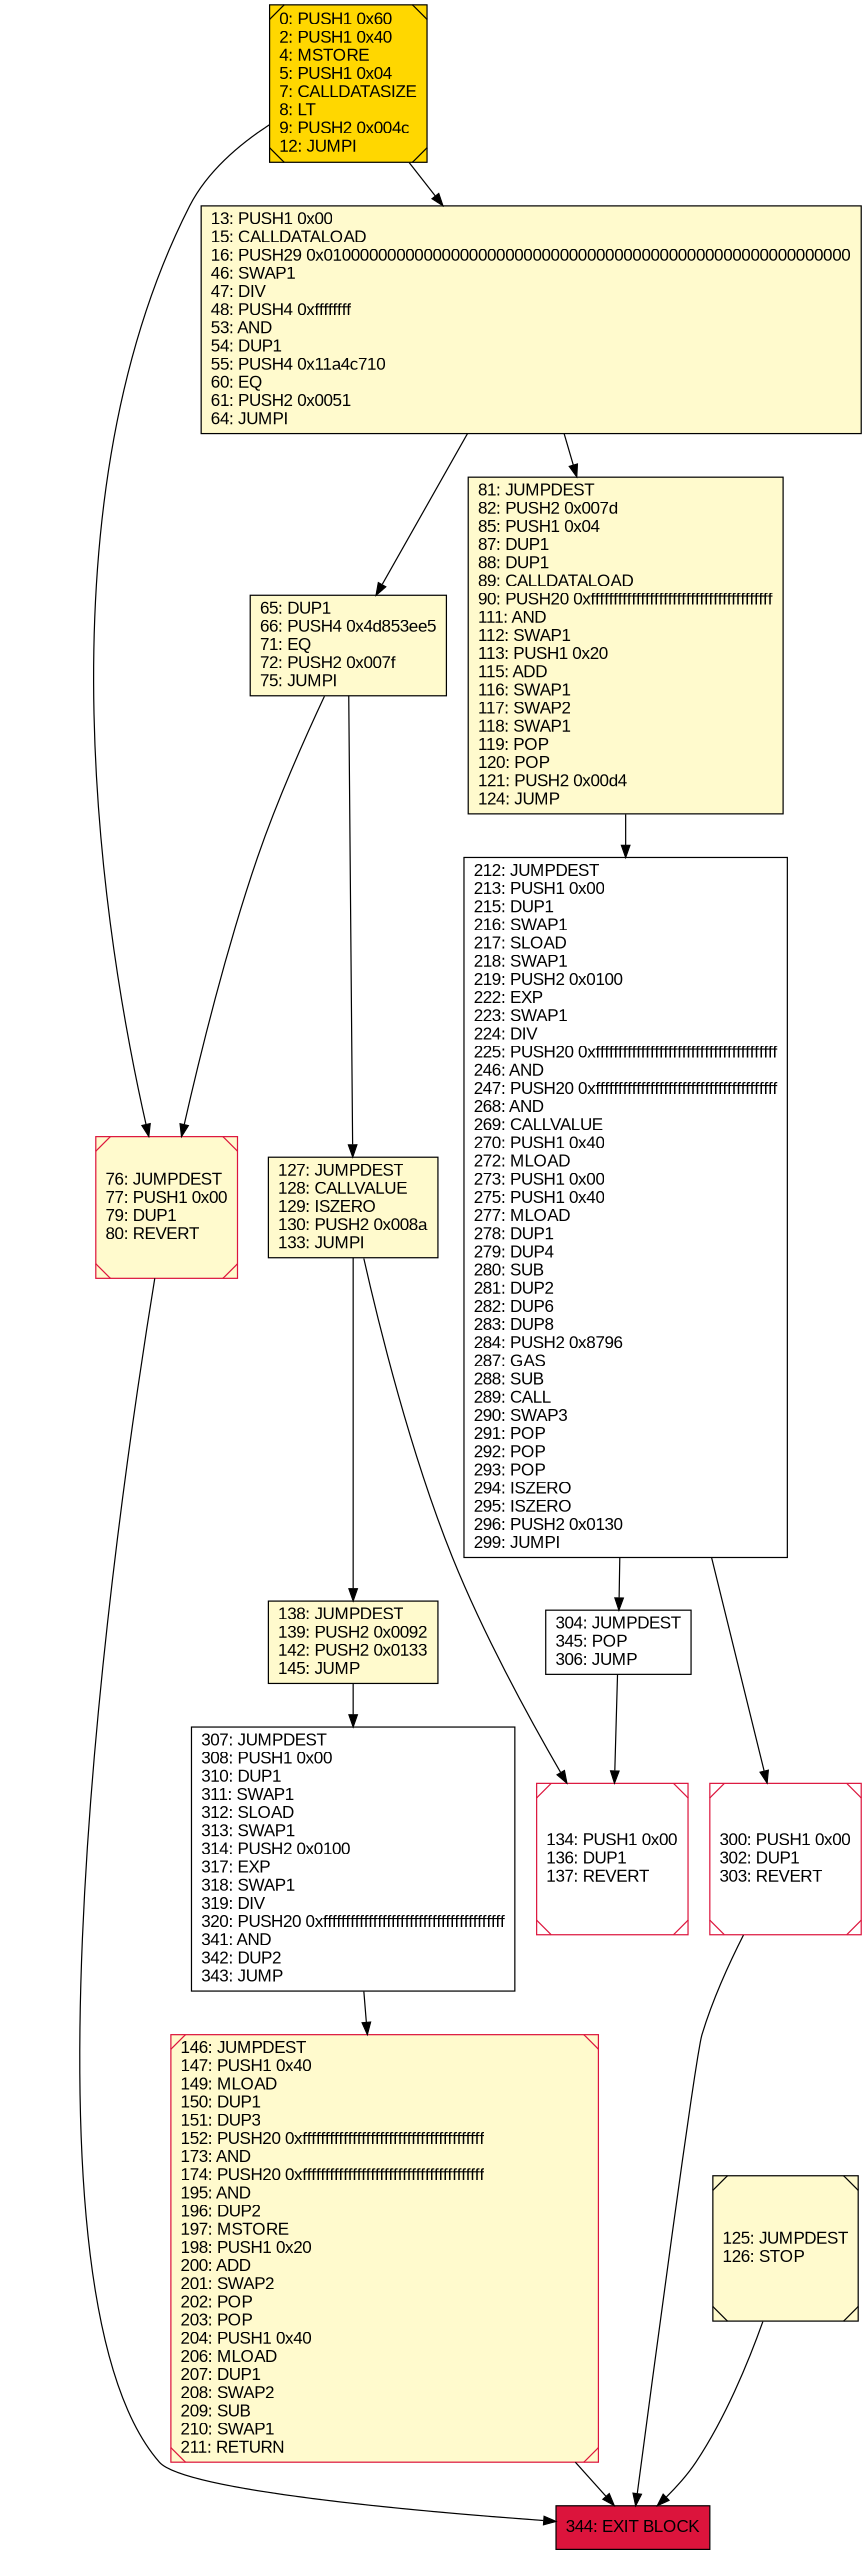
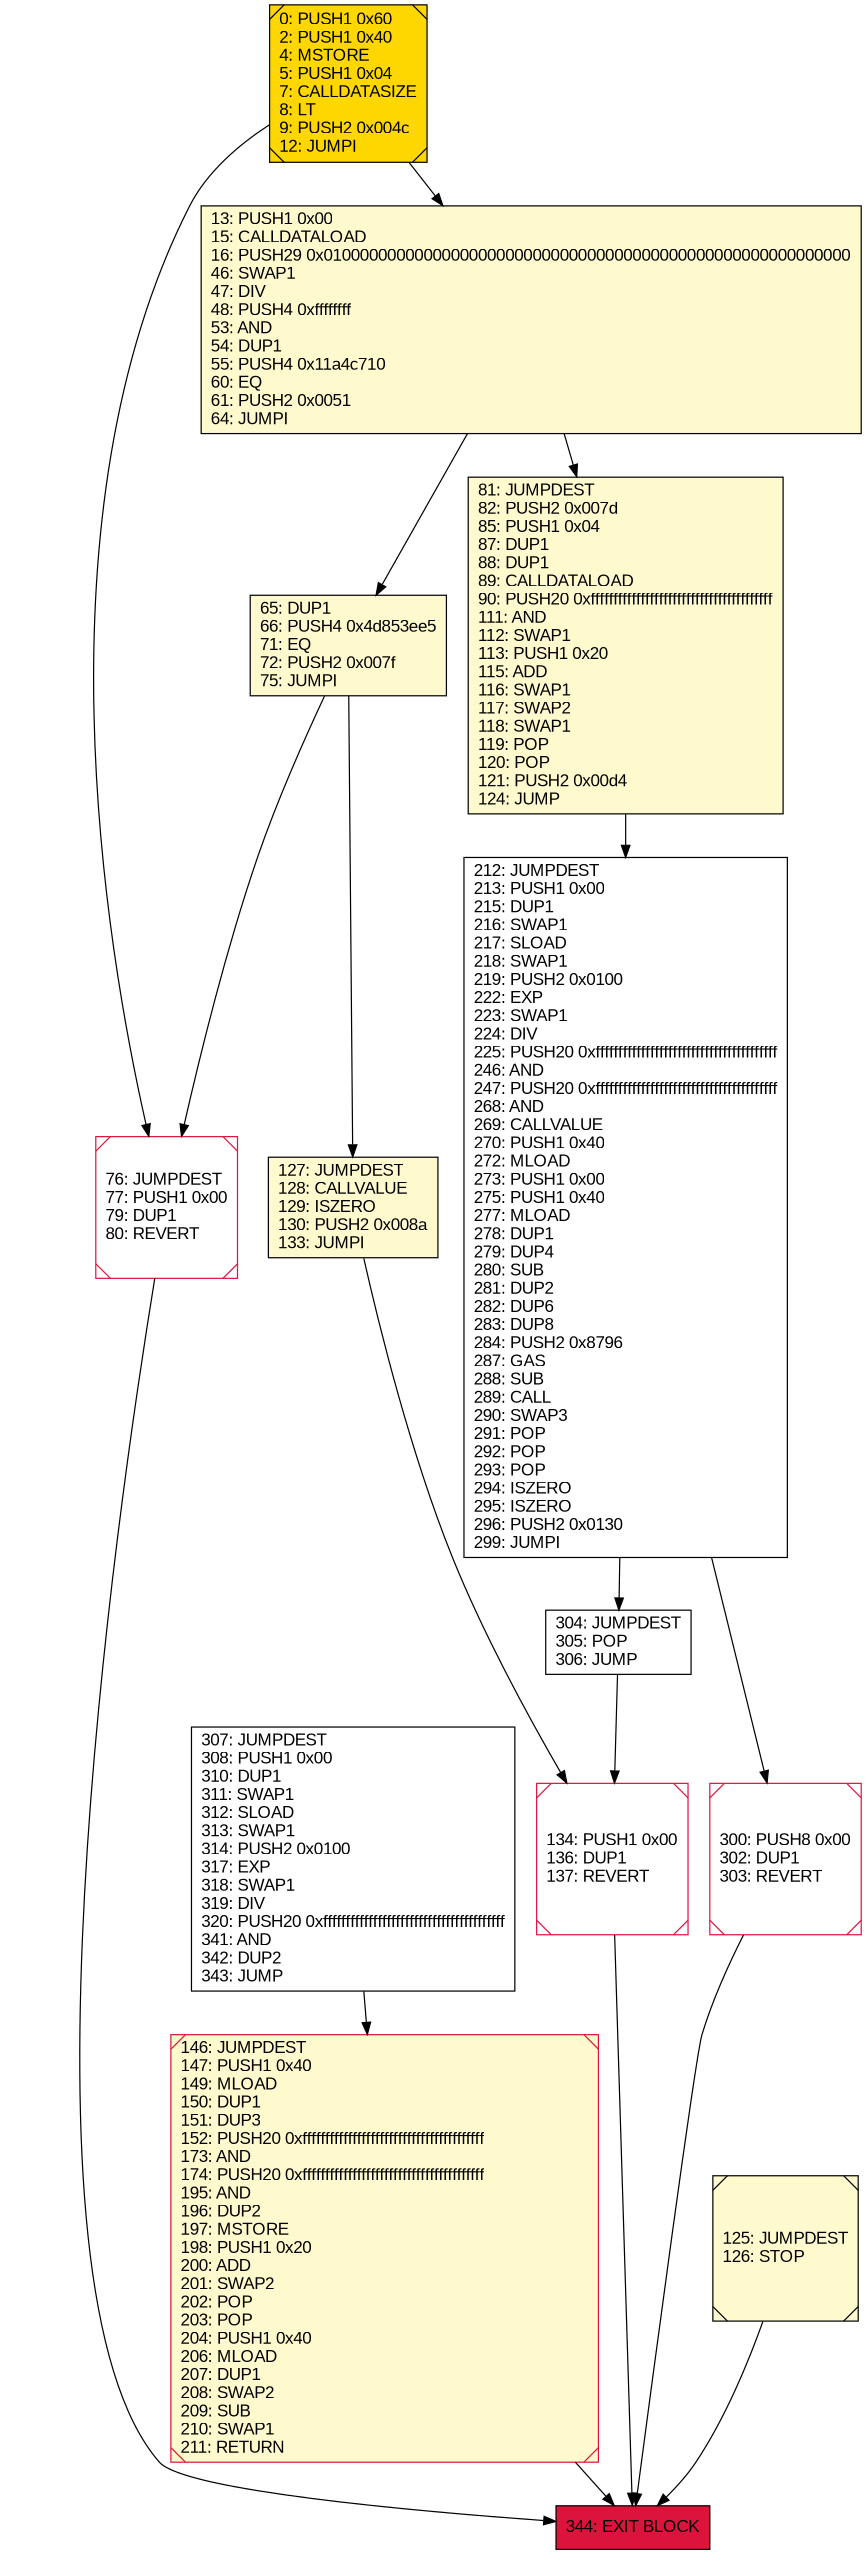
node "76: JUMPDEST 77: PUSH1 0x00 79: DUP1 80: REVERT": fillcolor lemonchiffon -> white
node "138: JUMPDEST 139: PUSH2 0x0092 142: PUSH2 0x0133 145: JUMP": removed
node "304: JUMPDEST 345: POP 306: JUMP": label "304: JUMPDEST 345: POP 306: JUMP" -> "304: JUMPDEST 305: POP 306: JUMP"
node "300: PUSH1 0x00 302: DUP1 303: REVERT": label "300: PUSH1 0x00 302: DUP1 303: REVERT" -> "300: PUSH8 0x00 302: DUP1 303: REVERT"
edge "134: PUSH1 0x00 136: DUP1 137: REVERT" -> "344: EXIT BLOCK": added
